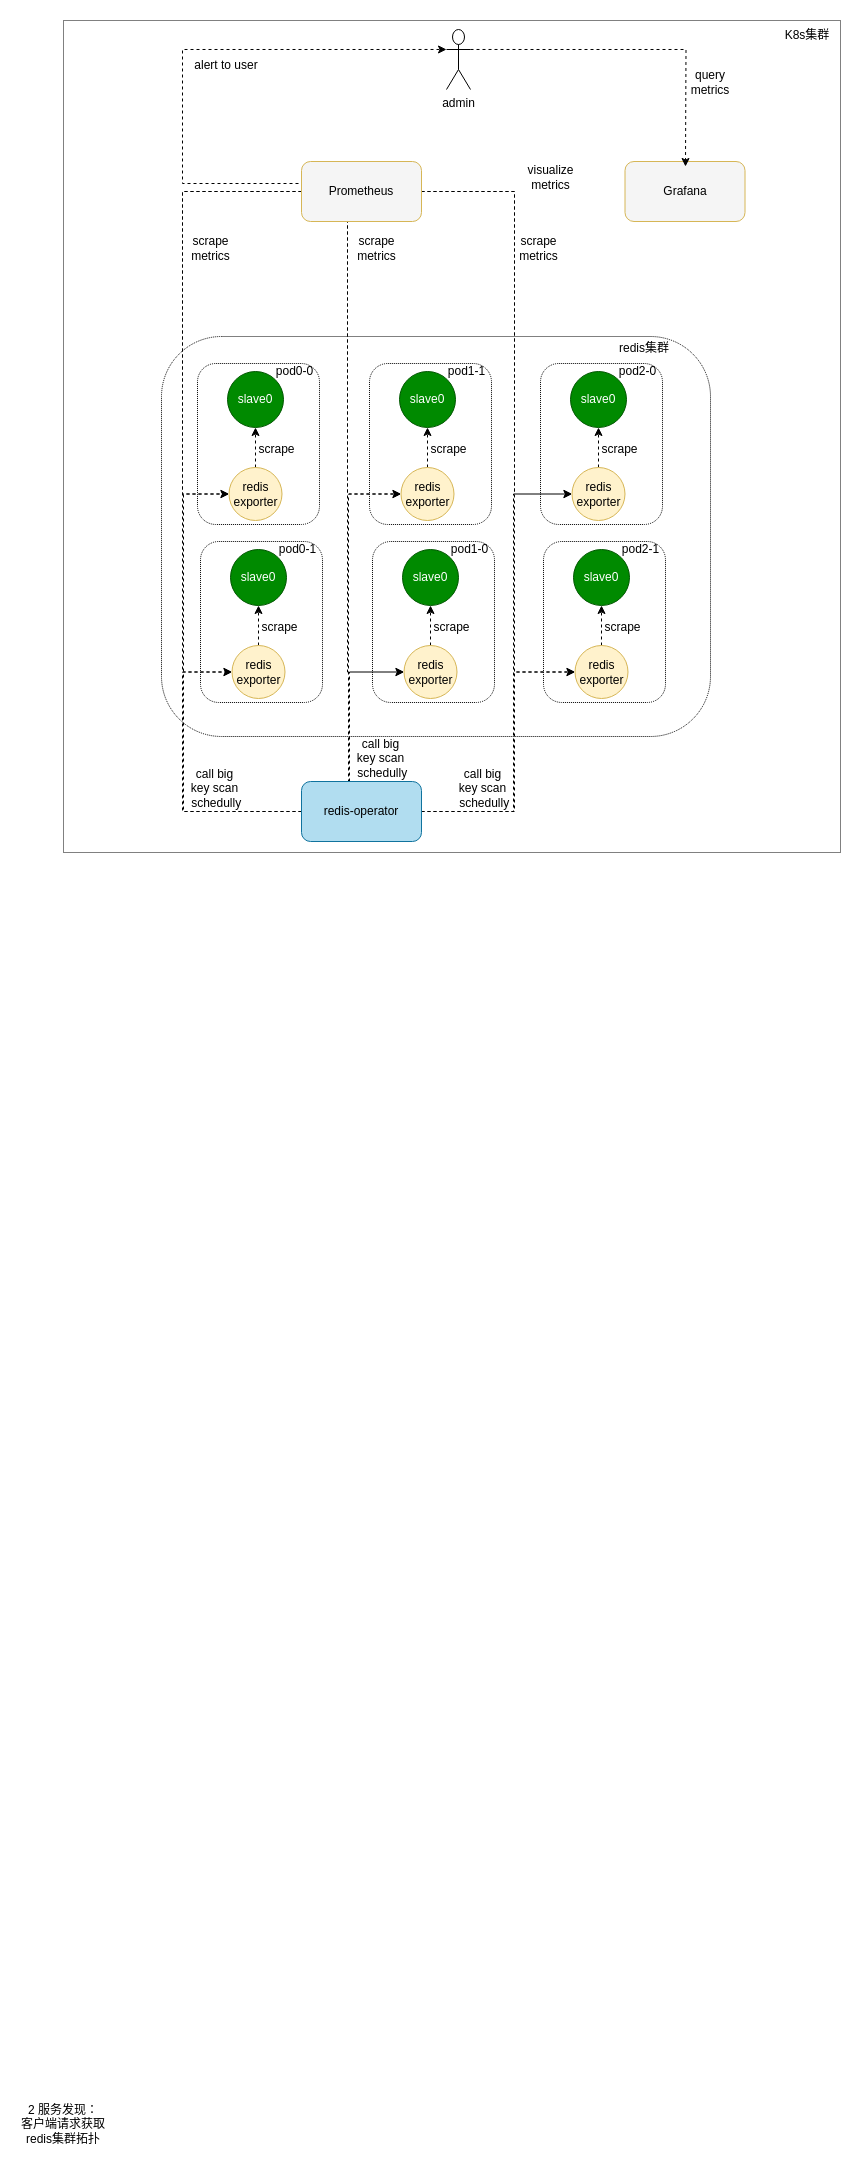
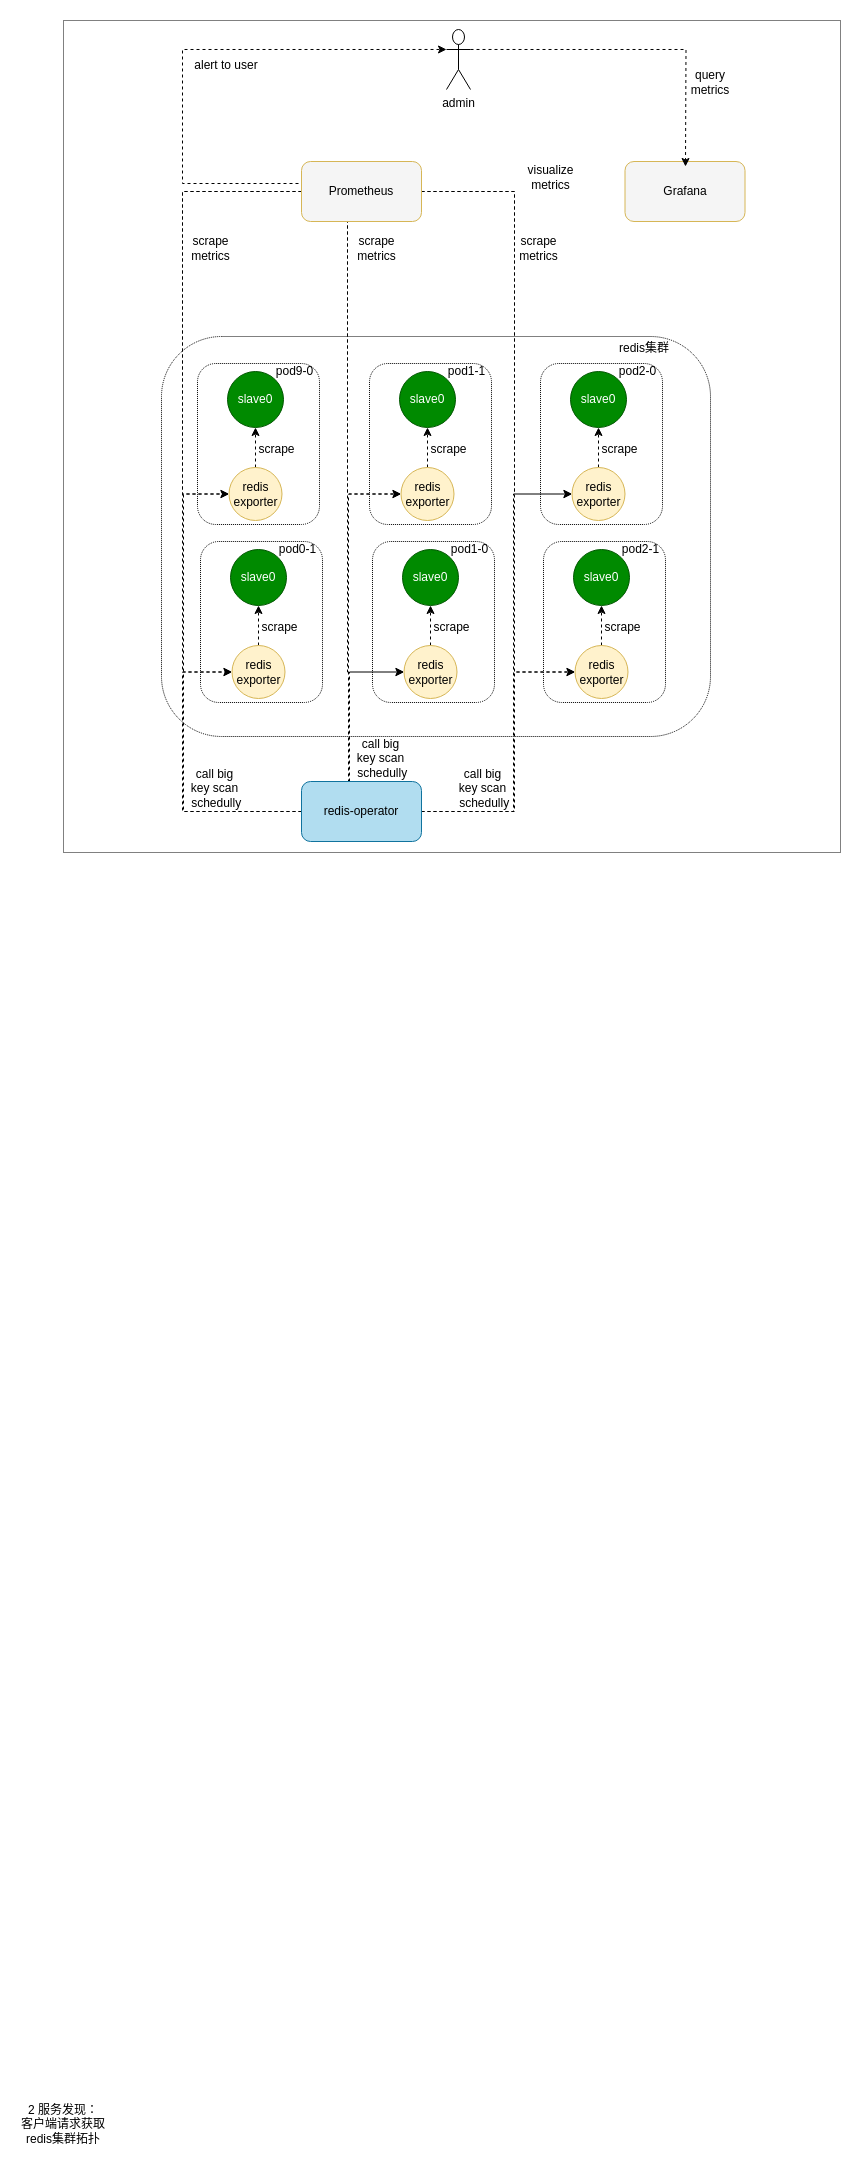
node "K8s集群": removed
node "pod0-0": label "pod0-0" -> "pod9-0"
